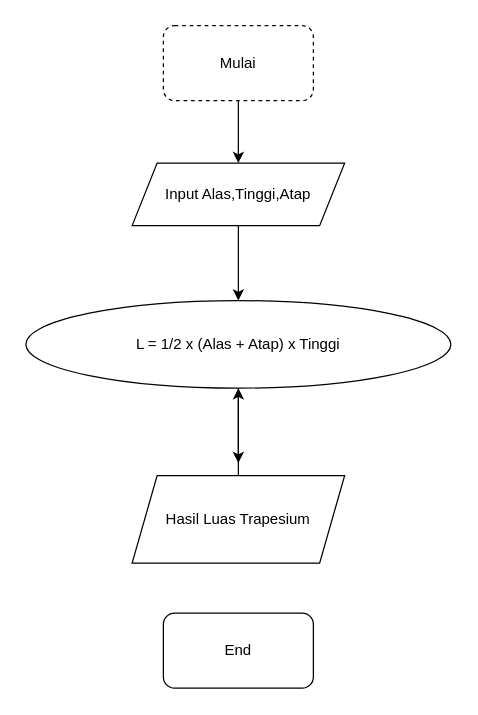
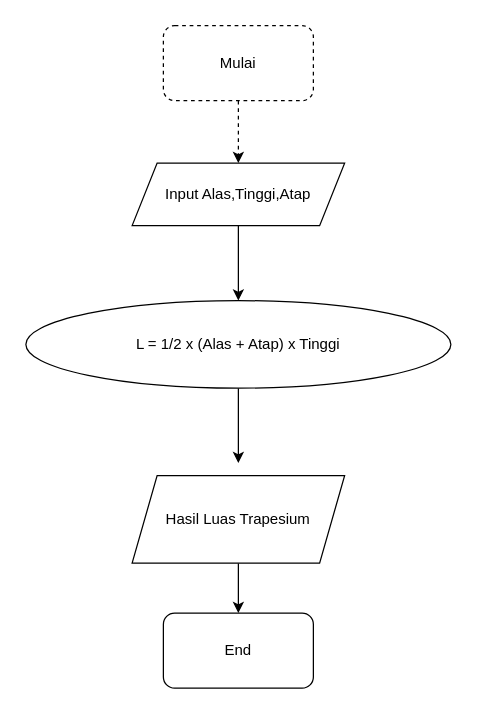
edge "Mulai" -> "Input Alas,Tinggi,Atap": style solid -> dashed
edge "Hasil Luas Trapesium" -> "L = 1/2 x (Alas + Atap) x Tinggi": now "Hasil Luas Trapesium" -> "End"
